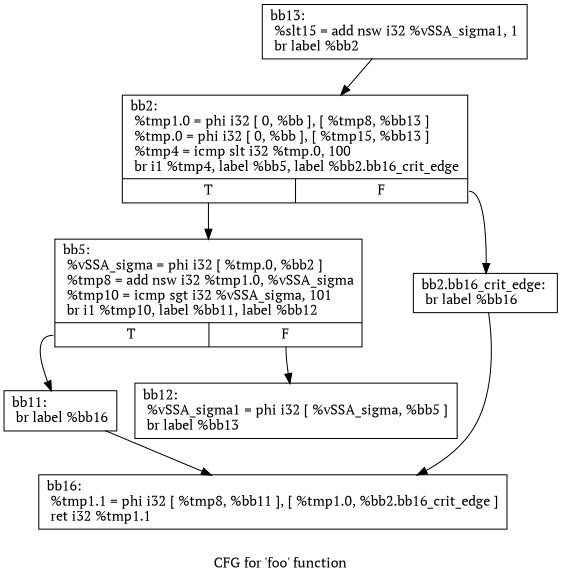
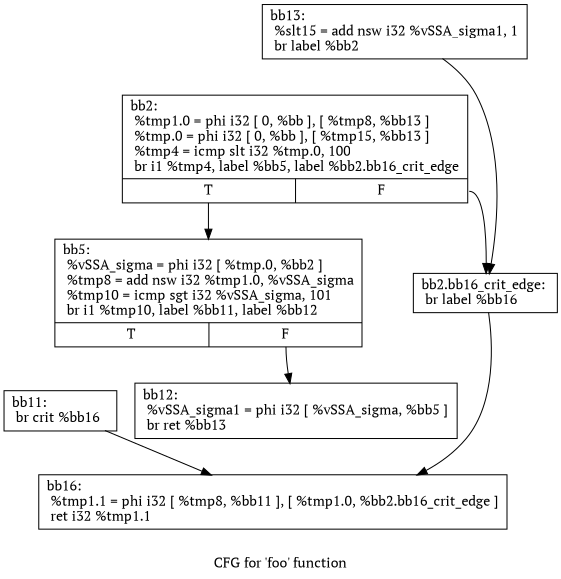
edge "bb13:" -> "bb2:": now "bb13:" -> "bb2.bb16_crit_edge:"
edge "bb5:" -> "bb11:": removed
node "bb11:": text "br label %bb16" -> "br crit %bb16"
node "bb12:": text "br label %bb13" -> "br ret %bb13"
